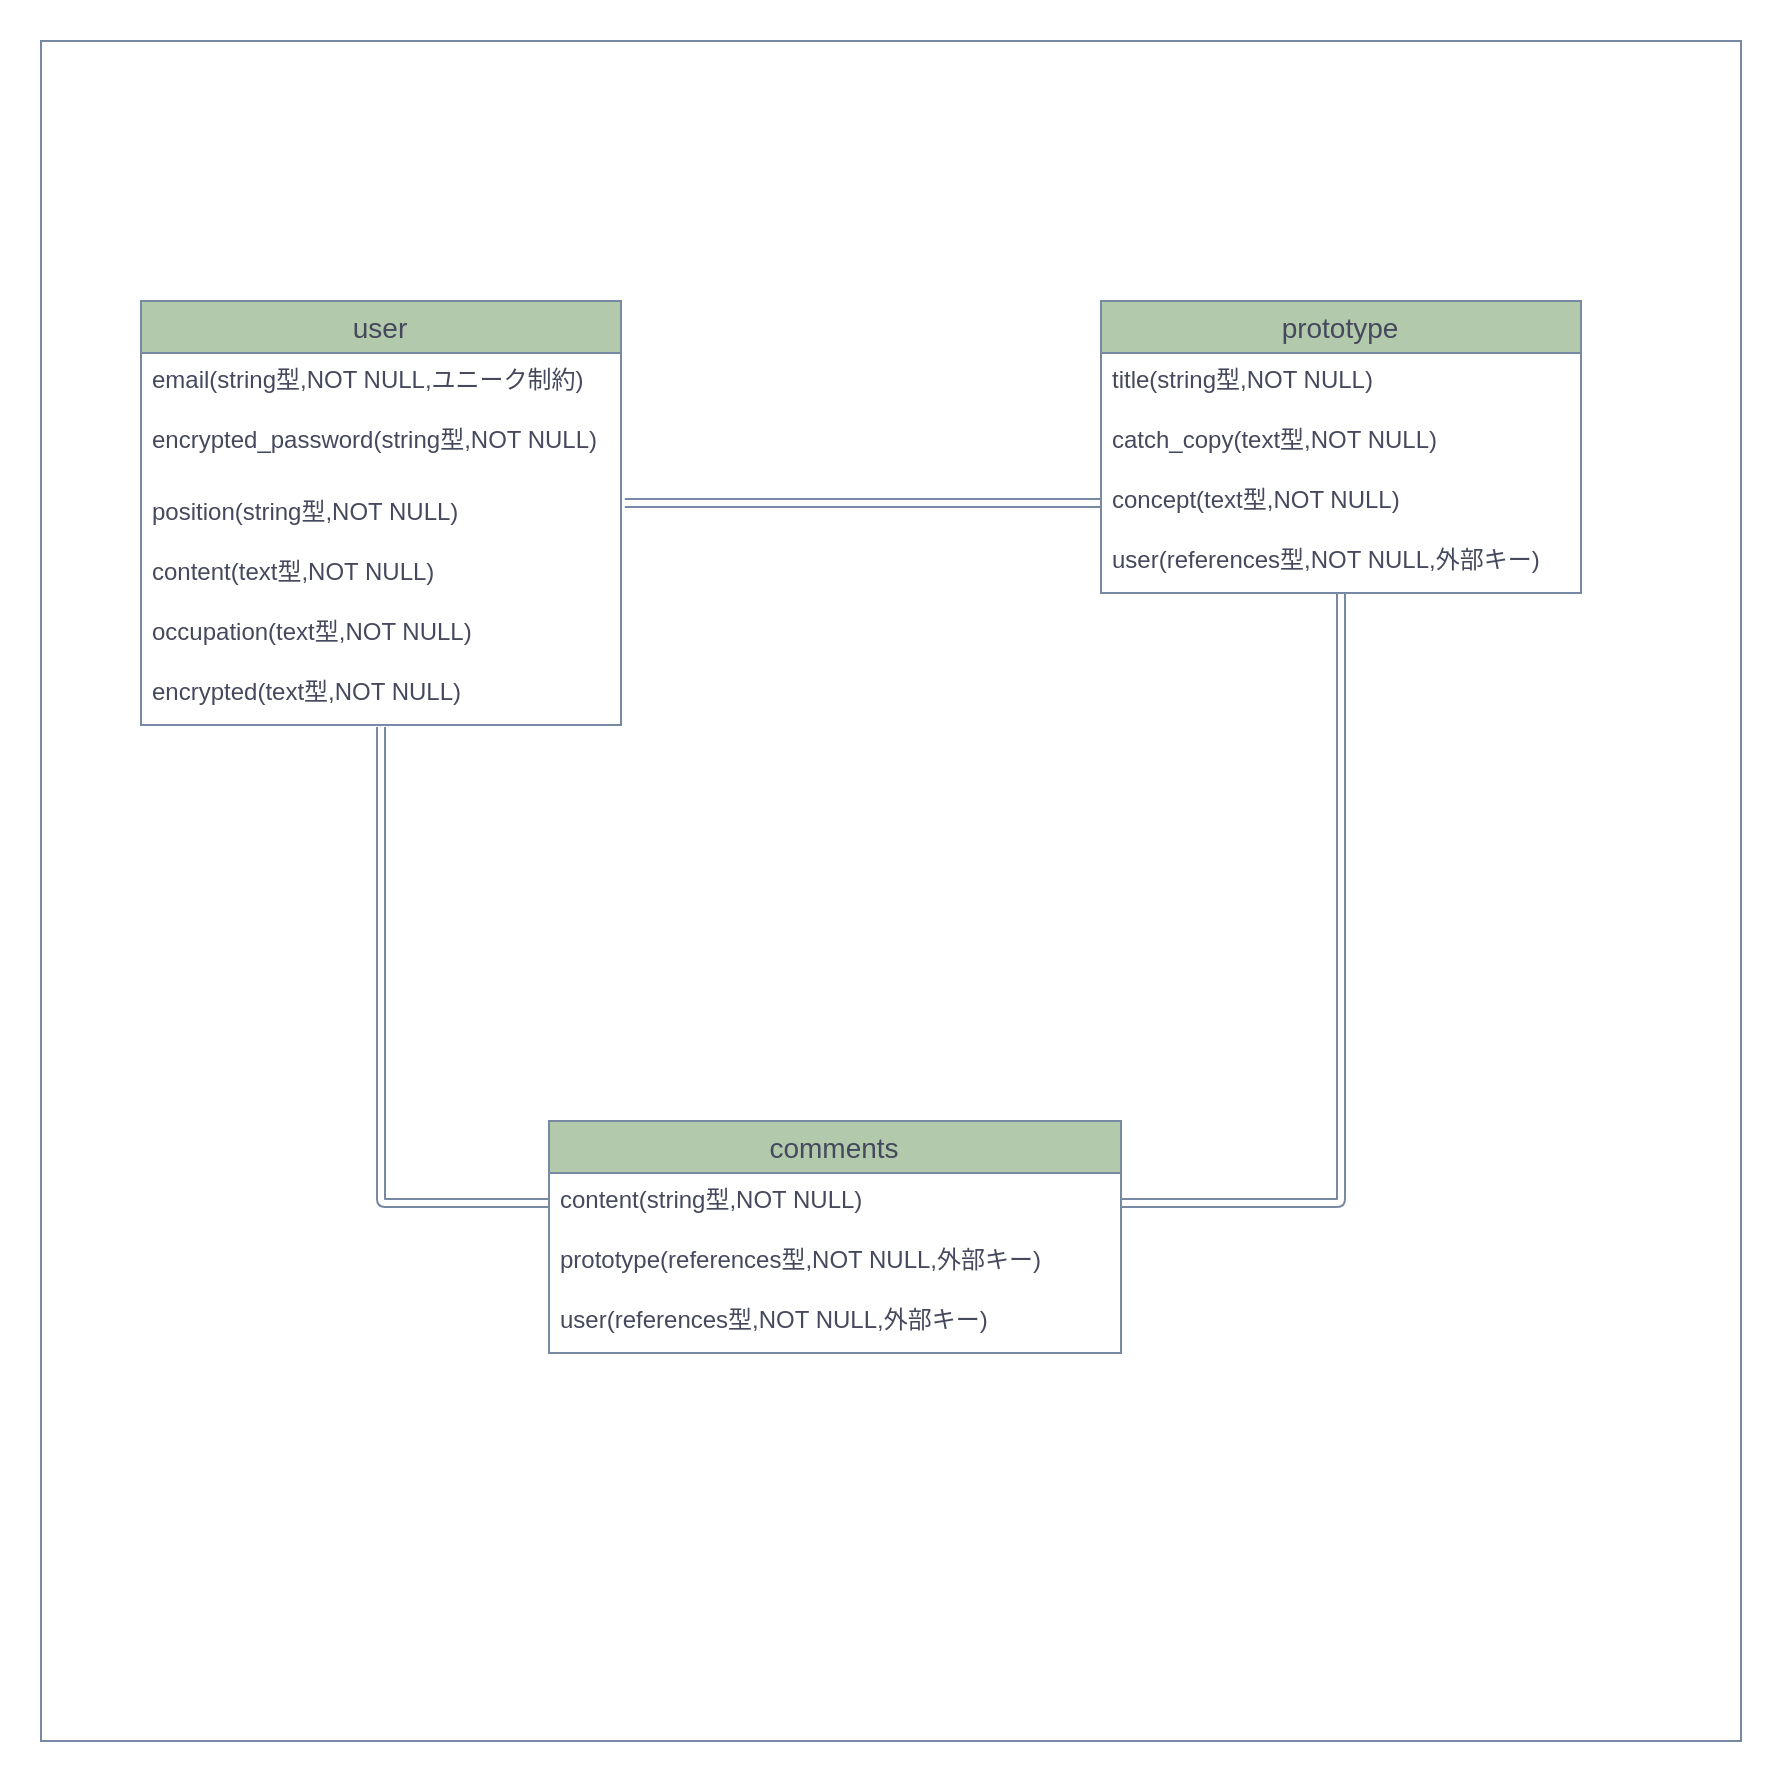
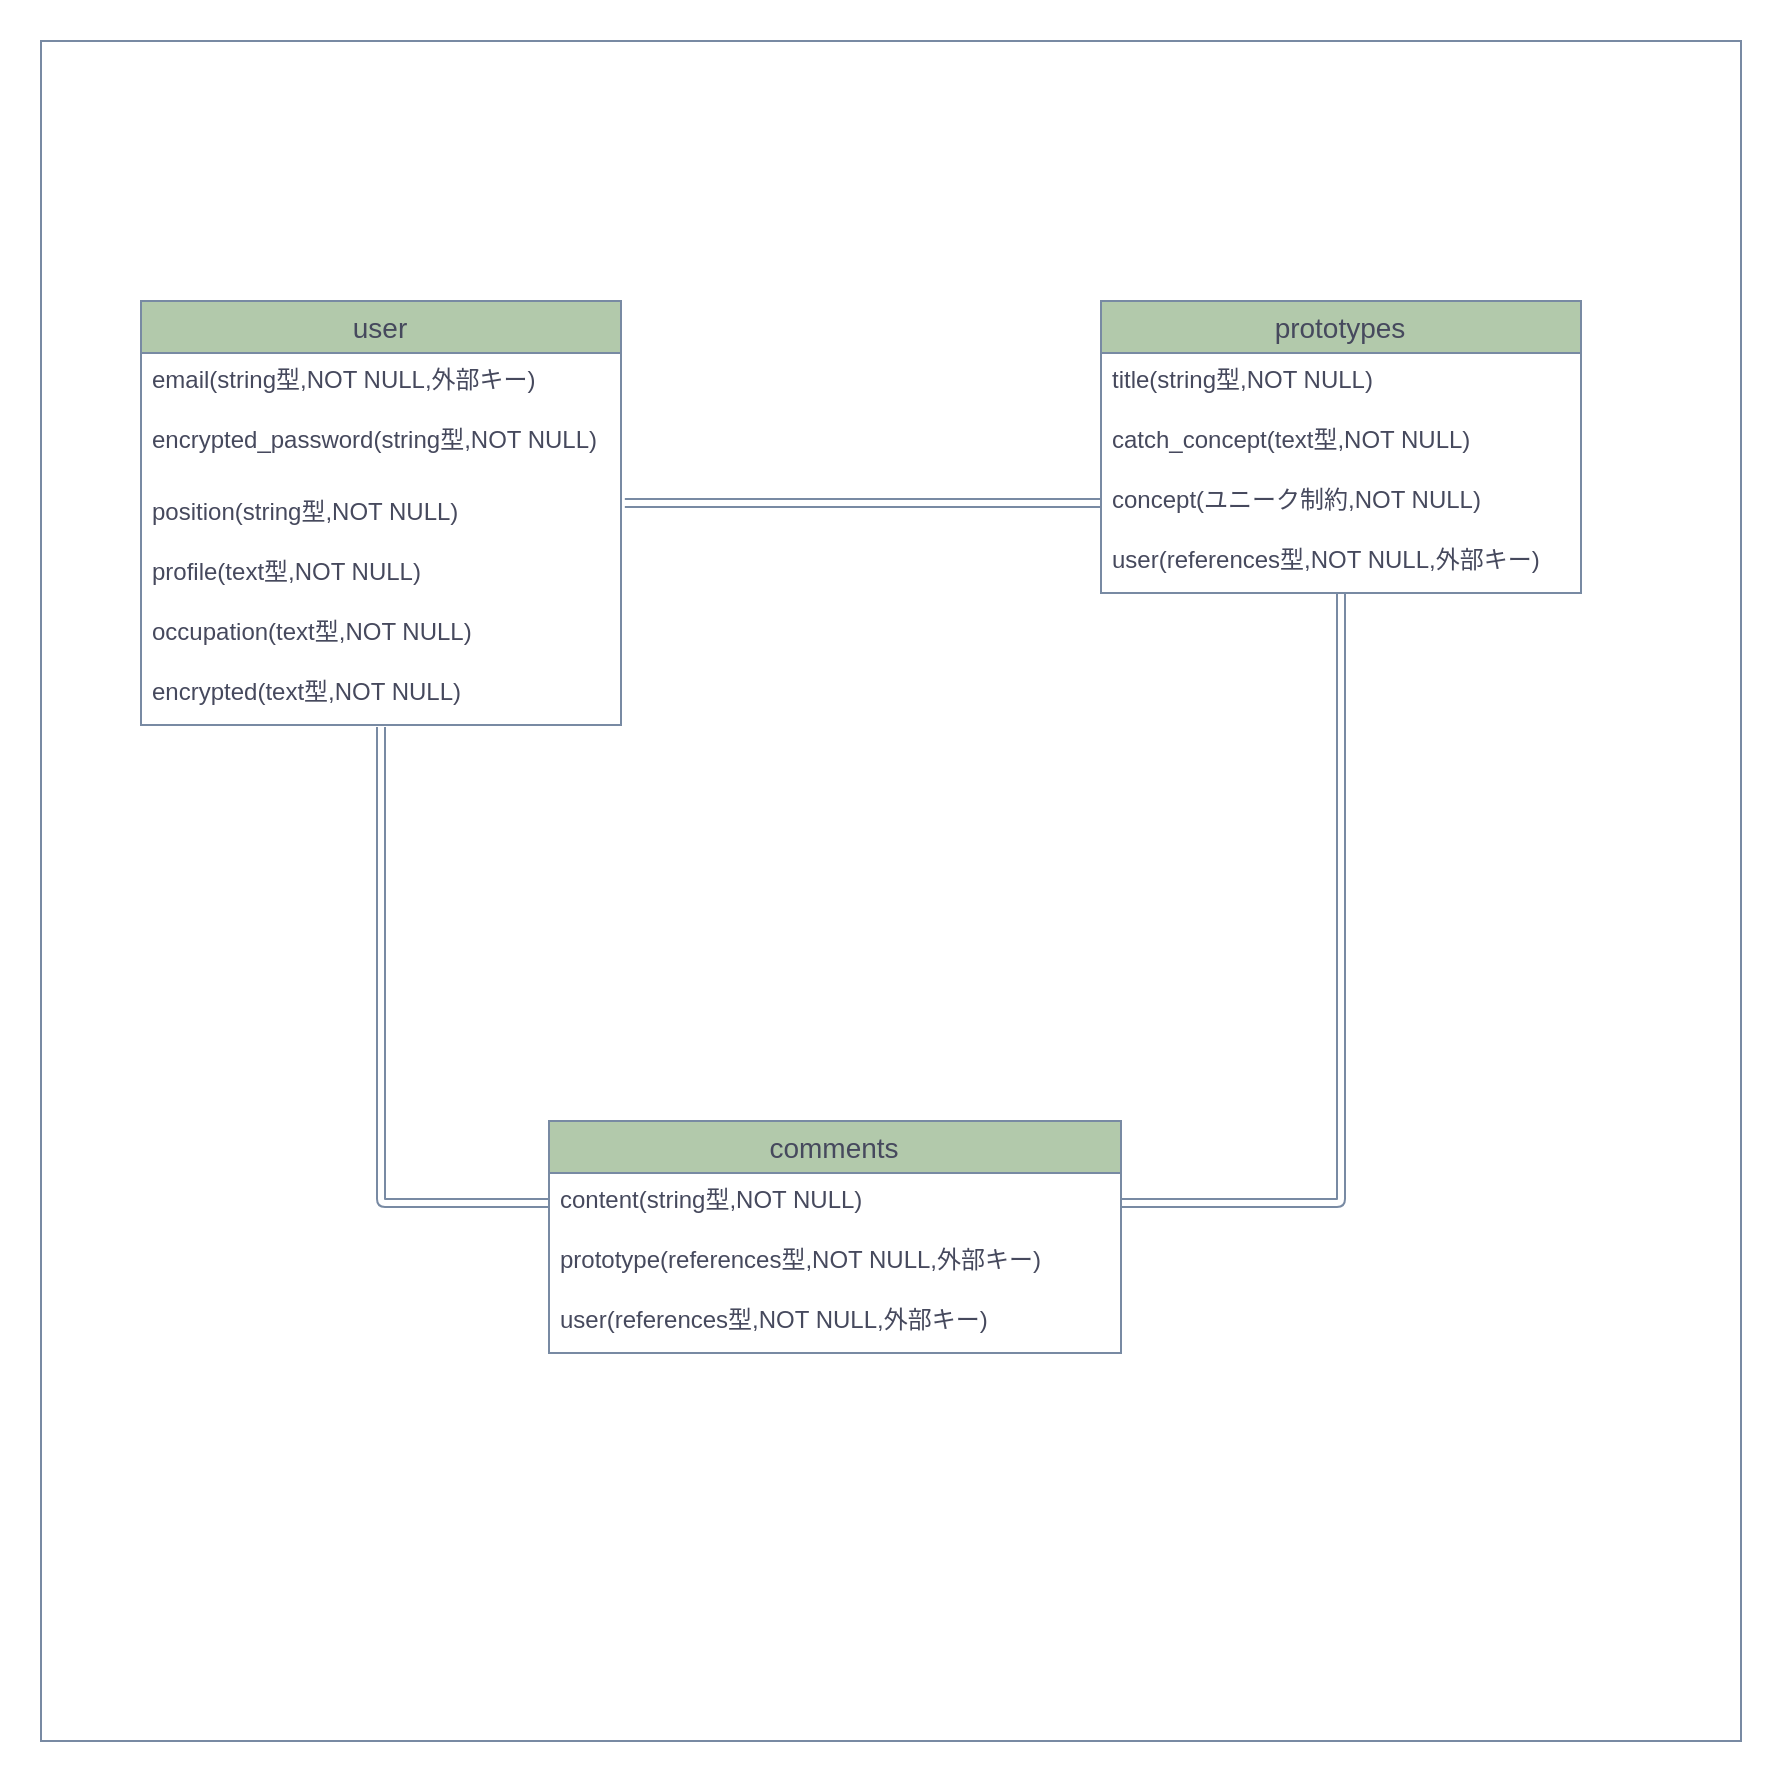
node "prototype": label "prototype" -> "prototypes"
node "email(string型,NOT NULL,ユニーク制約)": label "email(string型,NOT NULL,ユニーク制約)" -> "email(string型,NOT NULL,外部キー)"
node "catch_copy(text型,NOT NULL)": label "catch_copy(text型,NOT NULL)" -> "catch_concept(text型,NOT NULL)"
node "concept(text型,NOT NULL)": label "concept(text型,NOT NULL)" -> "concept(ユニーク制約,NOT NULL)"
node "content(text型,NOT NULL)": label "content(text型,NOT NULL)" -> "profile(text型,NOT NULL)"
